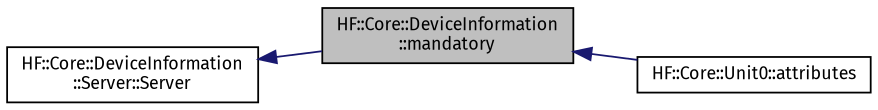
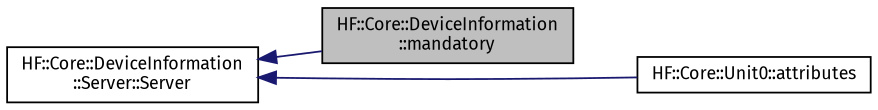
edge "HF::Core::Unit0::attributes" -> "HF::Core::DeviceInformation ::mandatory": now "HF::Core::Unit0::attributes" -> "HF::Core::DeviceInformation ::Server::Server"
